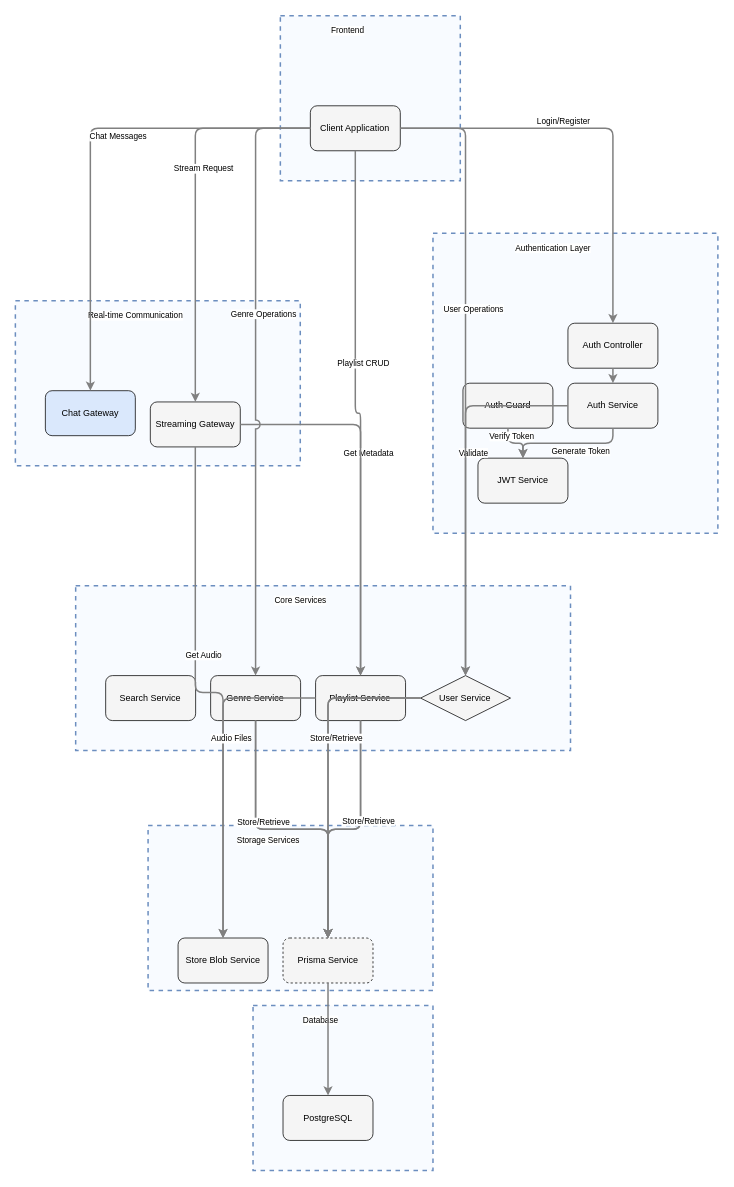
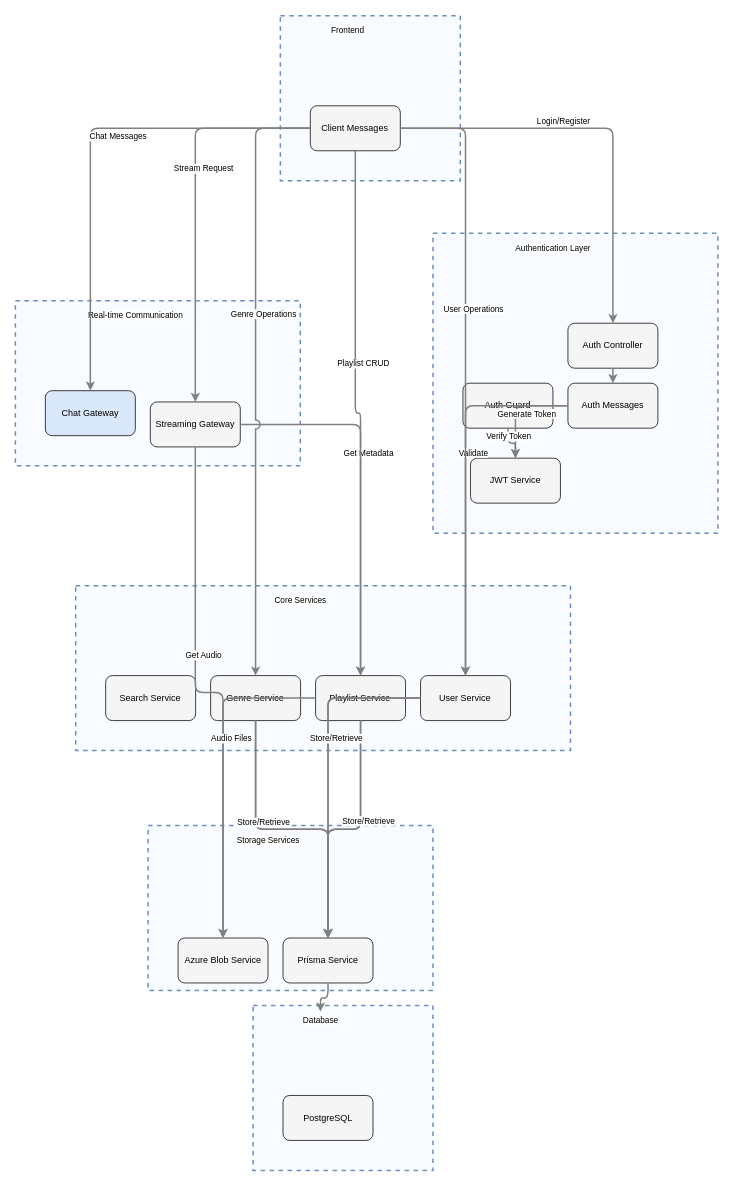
node "Client Application": label "Client Application" -> "Client Messages"
node "Auth Service": label "Auth Service" -> "Auth Messages"
node "JWT Service": moved (523, 480) -> (516, 480)
node "User Service": shape diamond -> rounded rectangle
node "Store Blob Service": label "Store Blob Service" -> "Azure Blob Service"
node "Prisma Service": style dashed -> solid
edge "Prisma Service" -> "PostgreSQL": now "Prisma Service" -> "Database"
